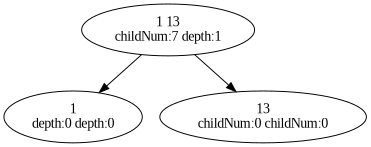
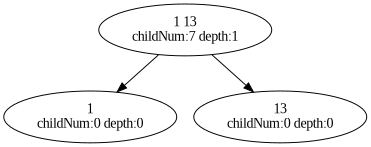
node "1 depth:0 depth:0": label "1 depth:0 depth:0" -> "1 childNum:0 depth:0"
node "13 childNum:0 childNum:0": label "13 childNum:0 childNum:0" -> "13 childNum:0 depth:0"
